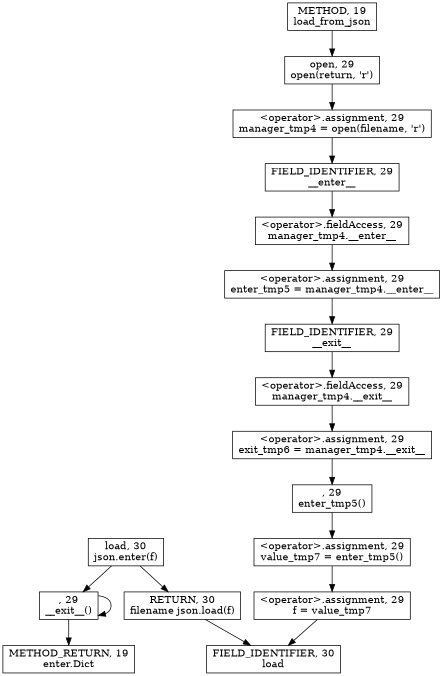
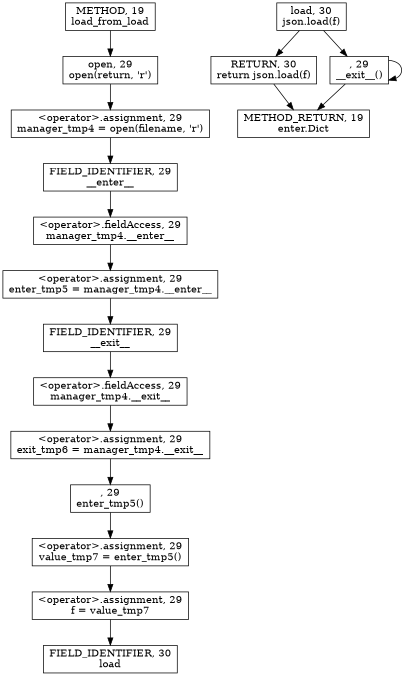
node "METHOD, 19": text "load_from_json" -> "load_from_load"
node "load, 30": text "json.enter(f)" -> "json.load(f)"
node "RETURN, 30": text "filename json.load(f)" -> "return json.load(f)"
edge "RETURN, 30" -> "FIELD_IDENTIFIER, 30": now "RETURN, 30" -> "METHOD_RETURN, 19"
